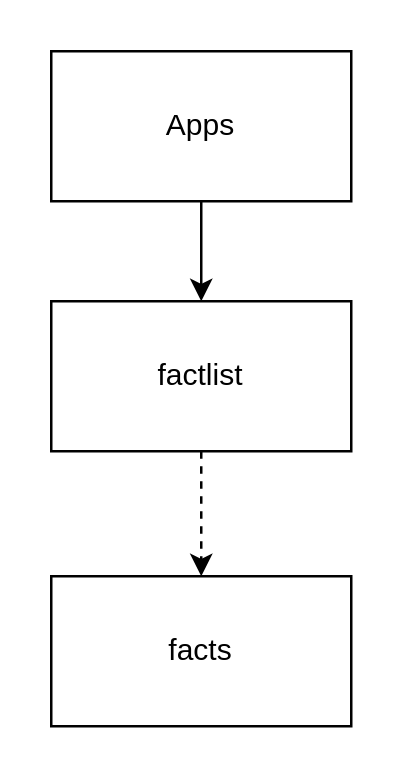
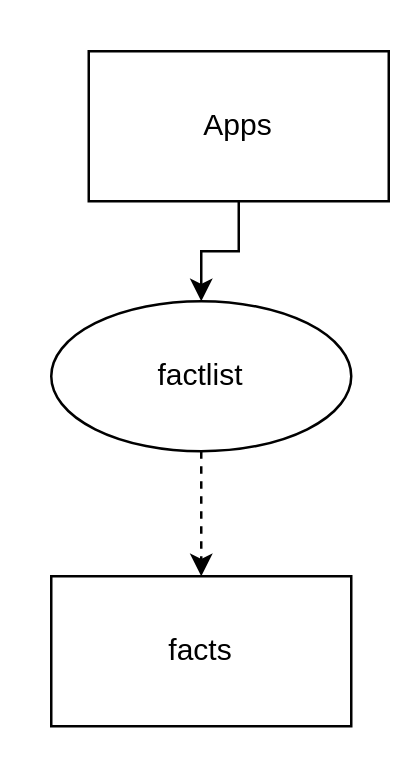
node "Apps": moved (201, 126) -> (239, 126)
node "factlist": shape rectangle -> ellipse
